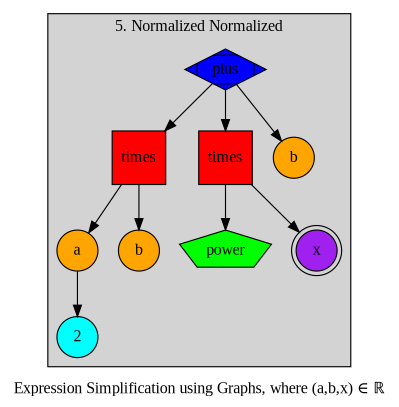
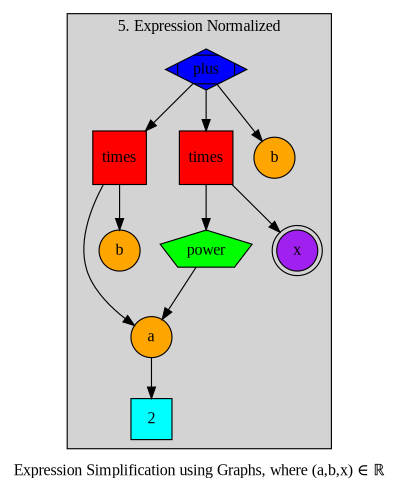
cluster "5. Normalized Normalized": label "5. Normalized Normalized" -> "5. Expression Normalized"
edge "power" -> "a": added
node "2": shape circle -> square
